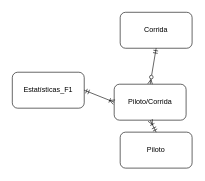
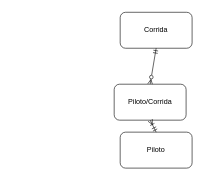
node "Estatísticas_F1": removed
edge "Estatísticas_F1" -- "Piloto/Corrida": removed
